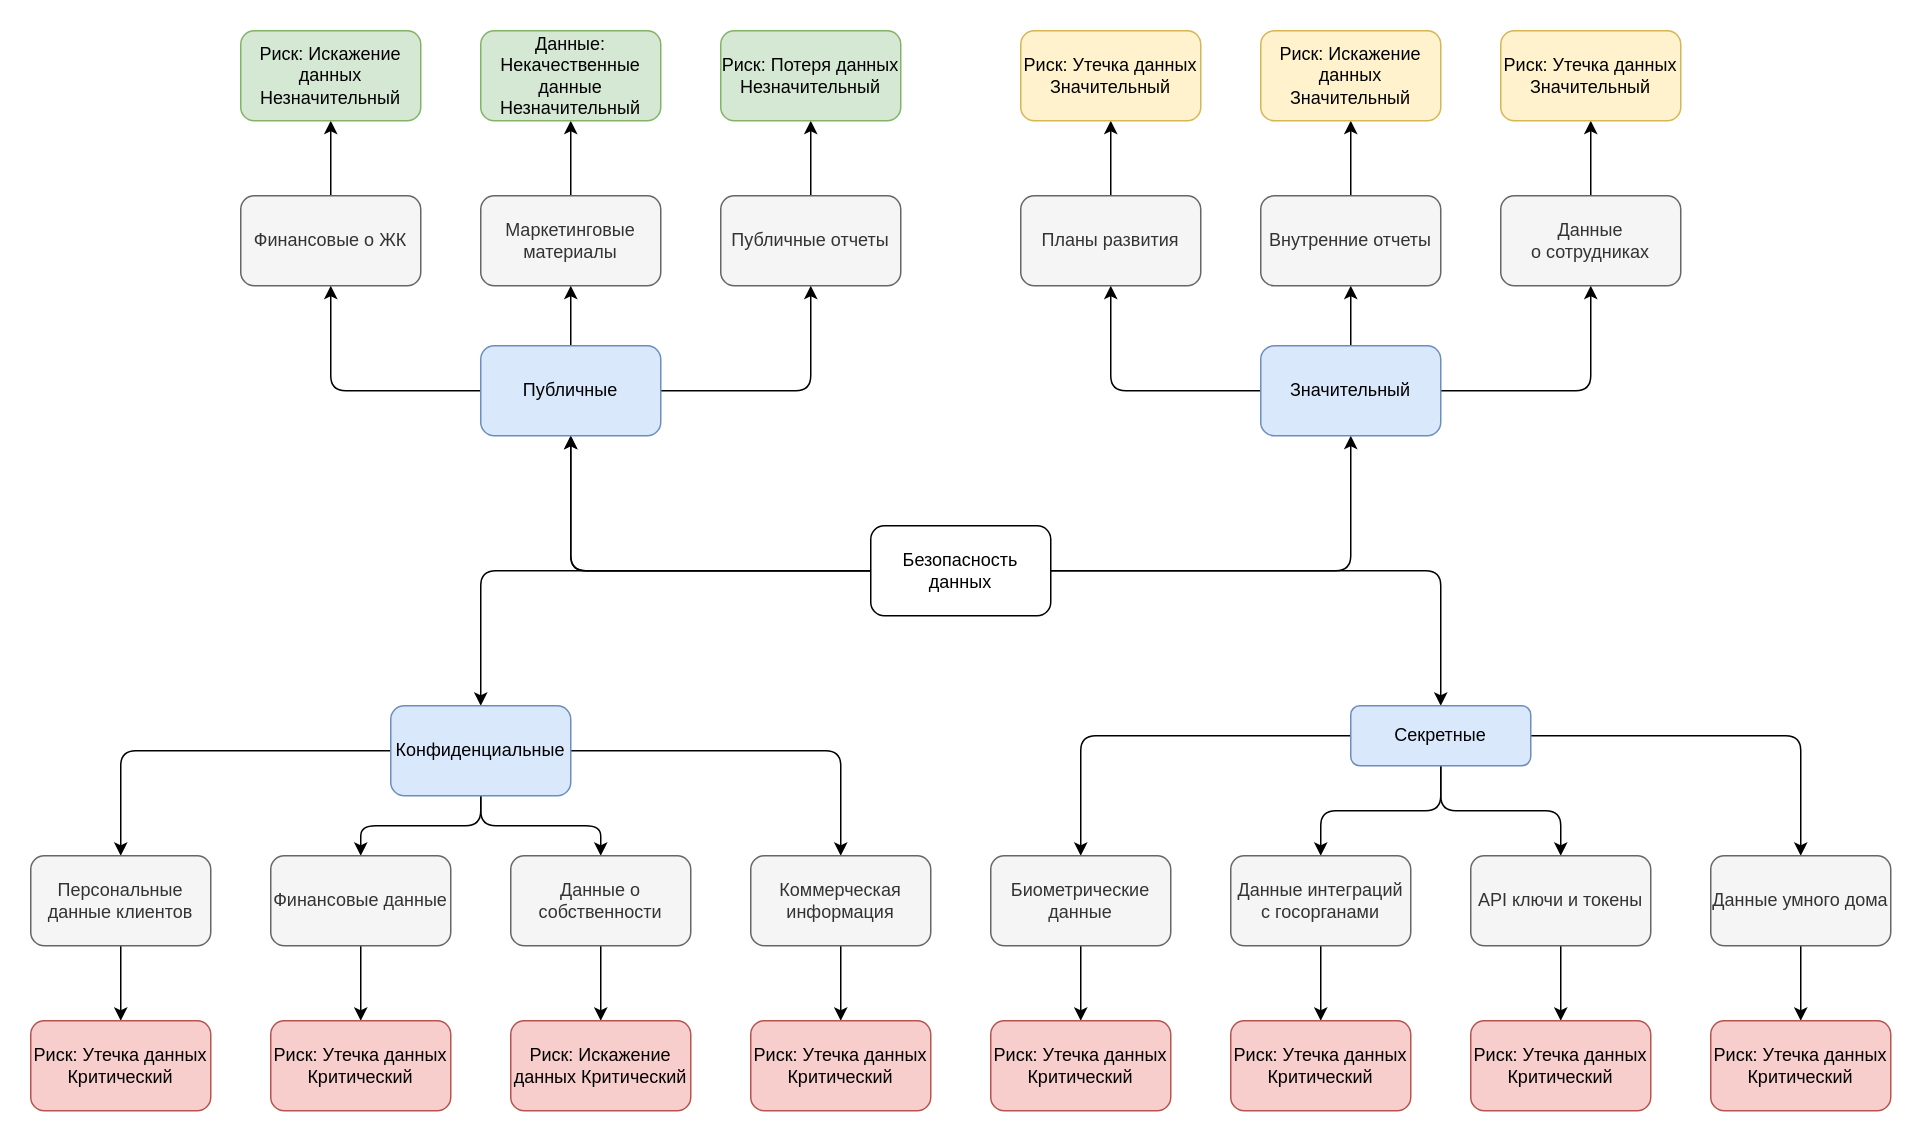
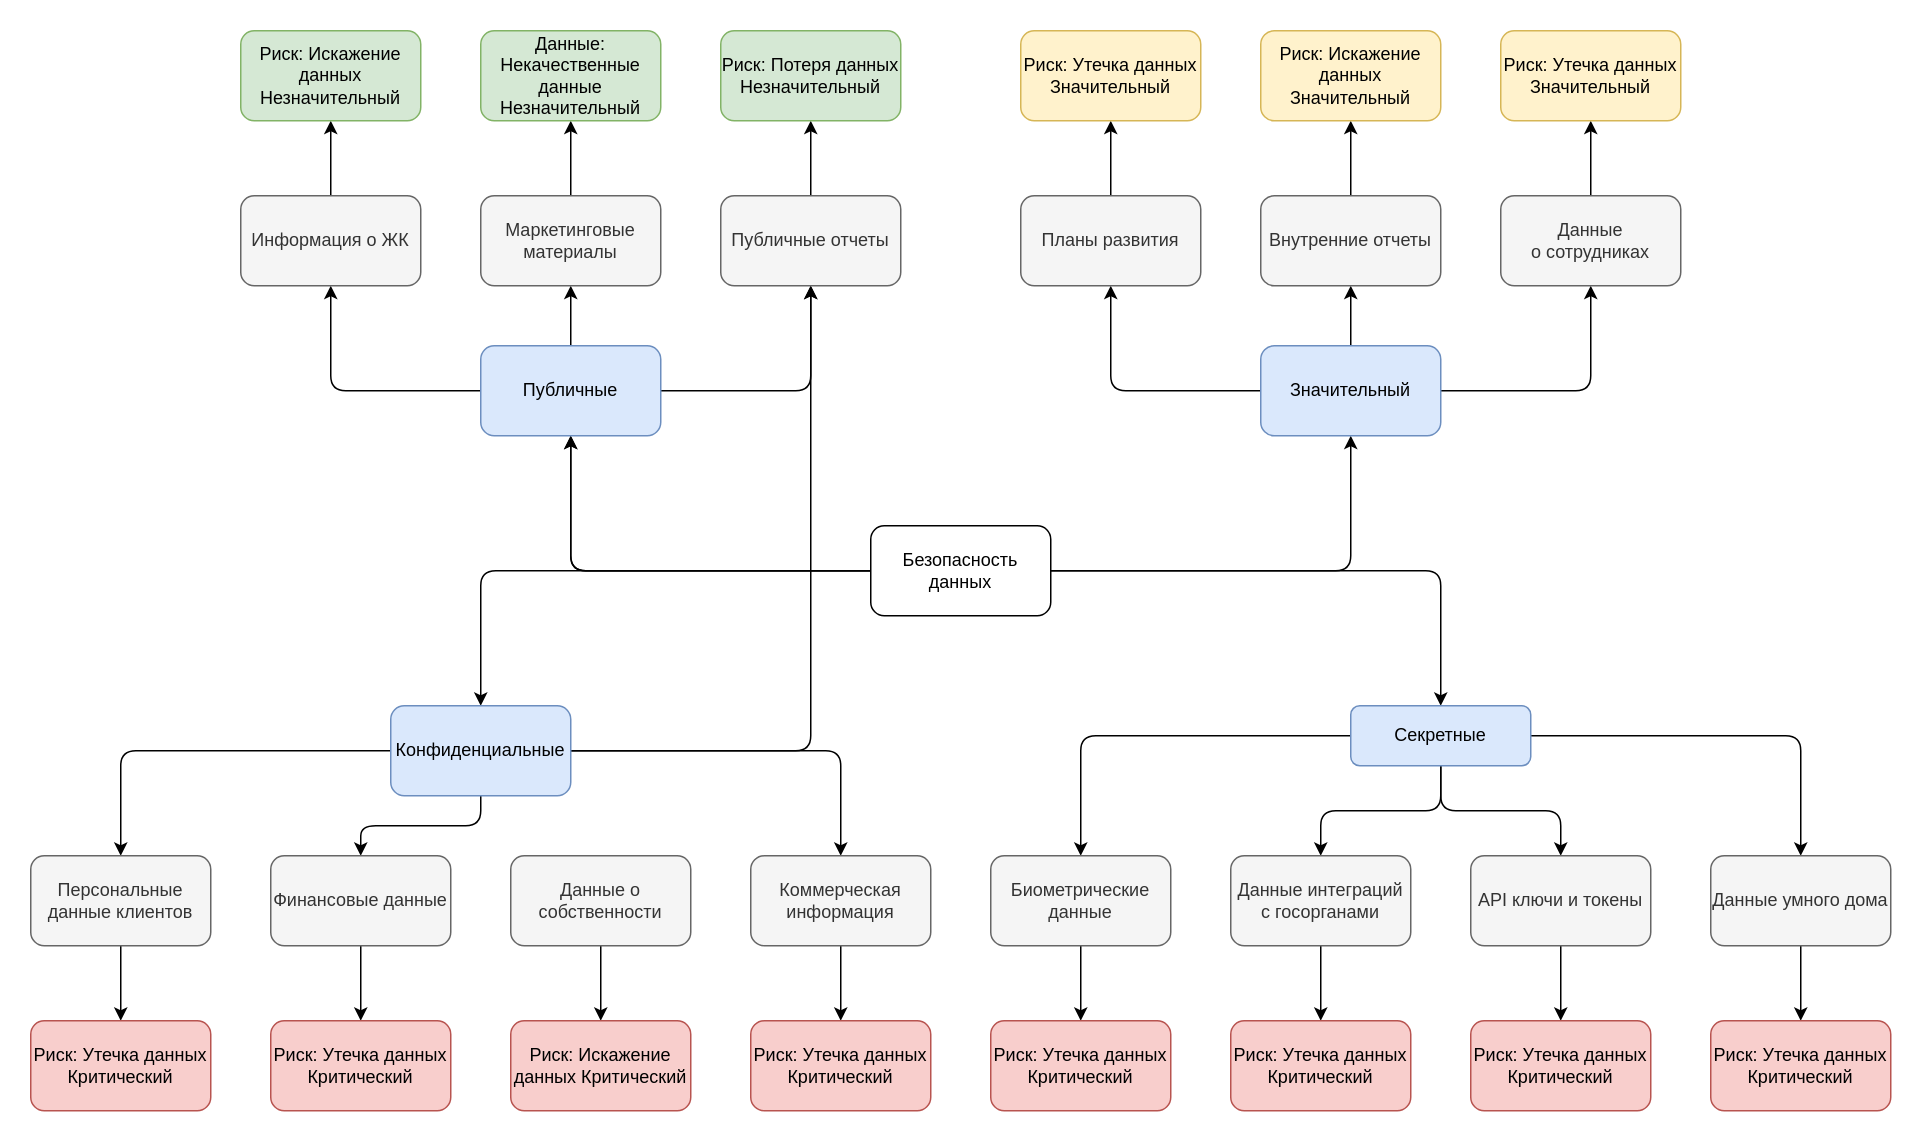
node "Финансовые о ЖК": label "Финансовые о ЖК" -> "Информация о ЖК"
edge "Конфиденциальные" -> "Данные о собственности": now "Конфиденциальные" -> "Публичные отчеты"
